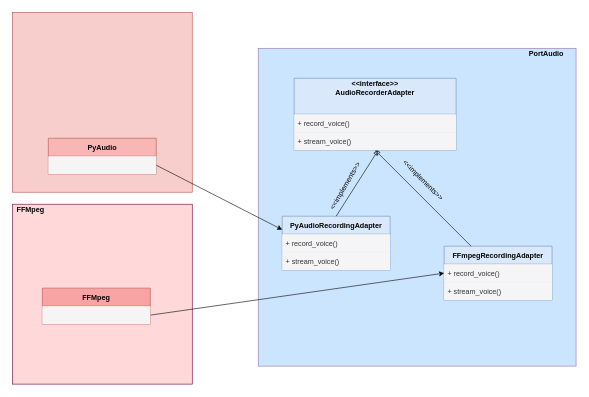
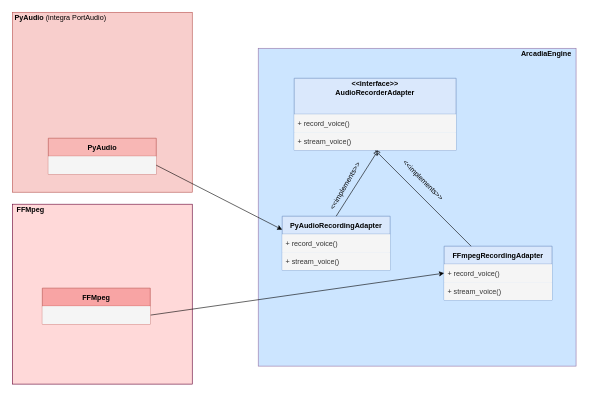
node "PyAudio (integra PortAudio)": added
node "PortAudio": label "PortAudio" -> "ArcadiaEngine"
